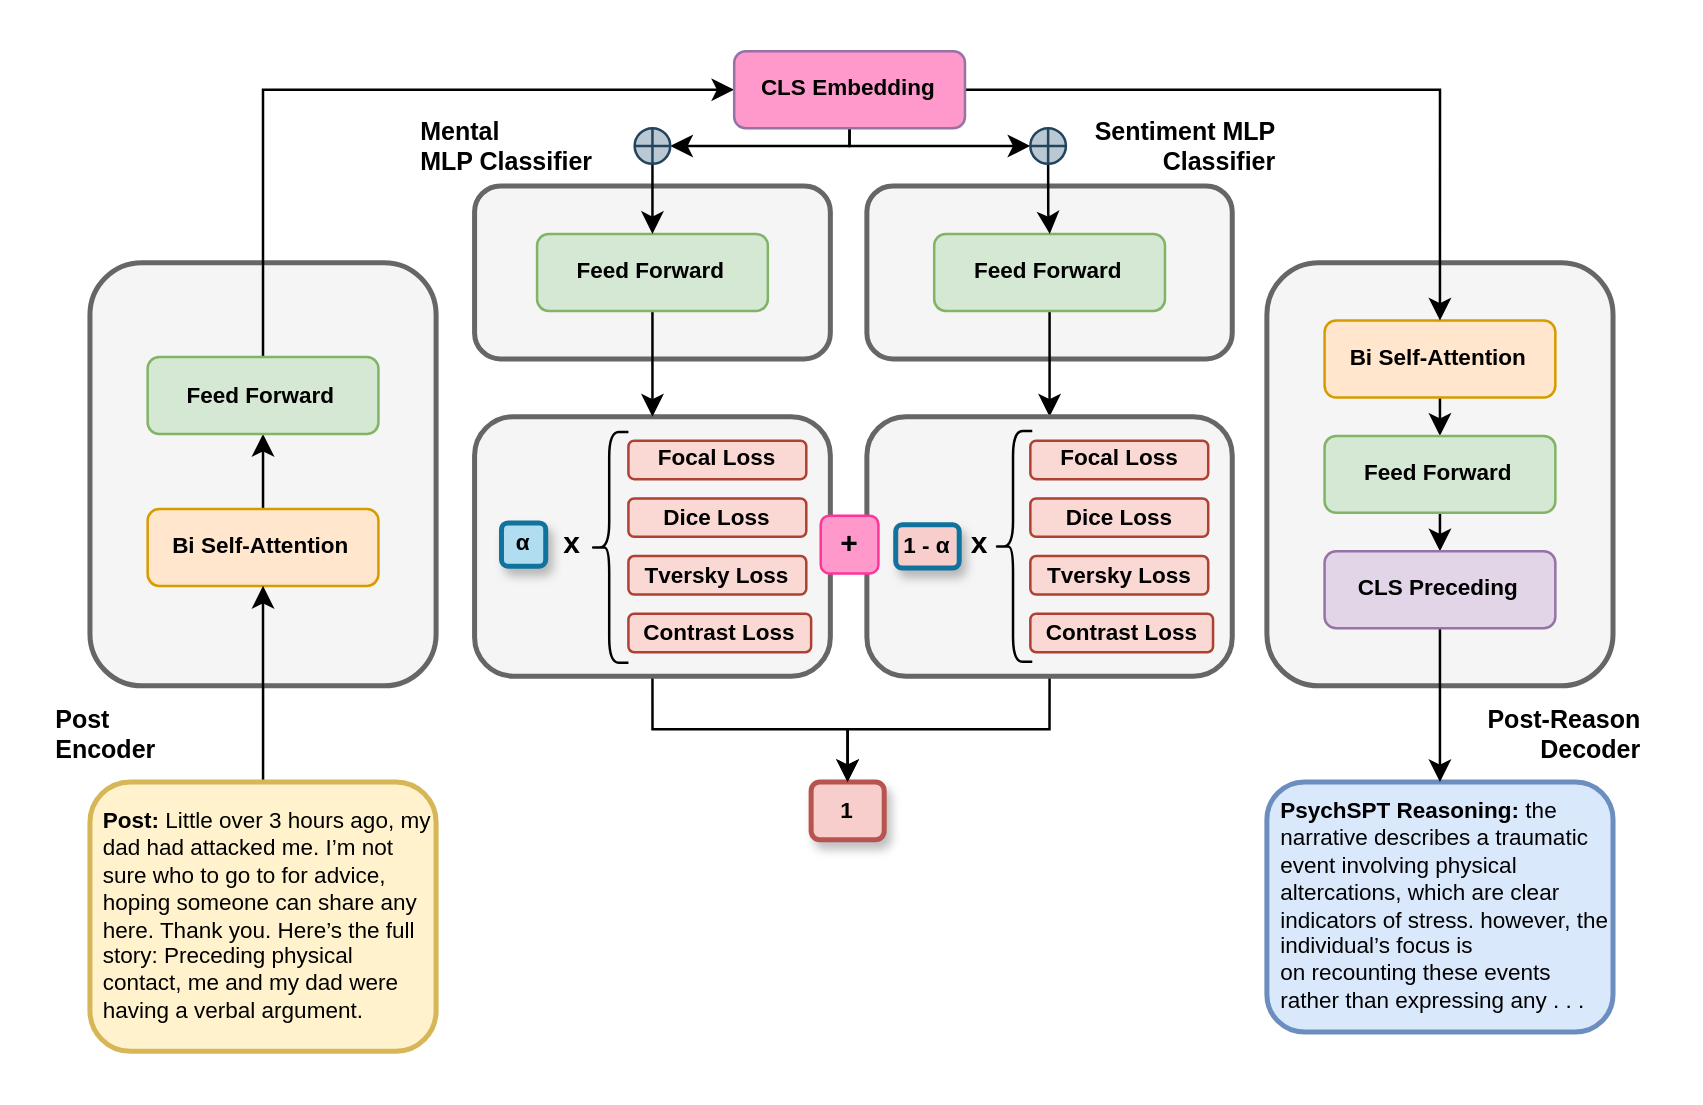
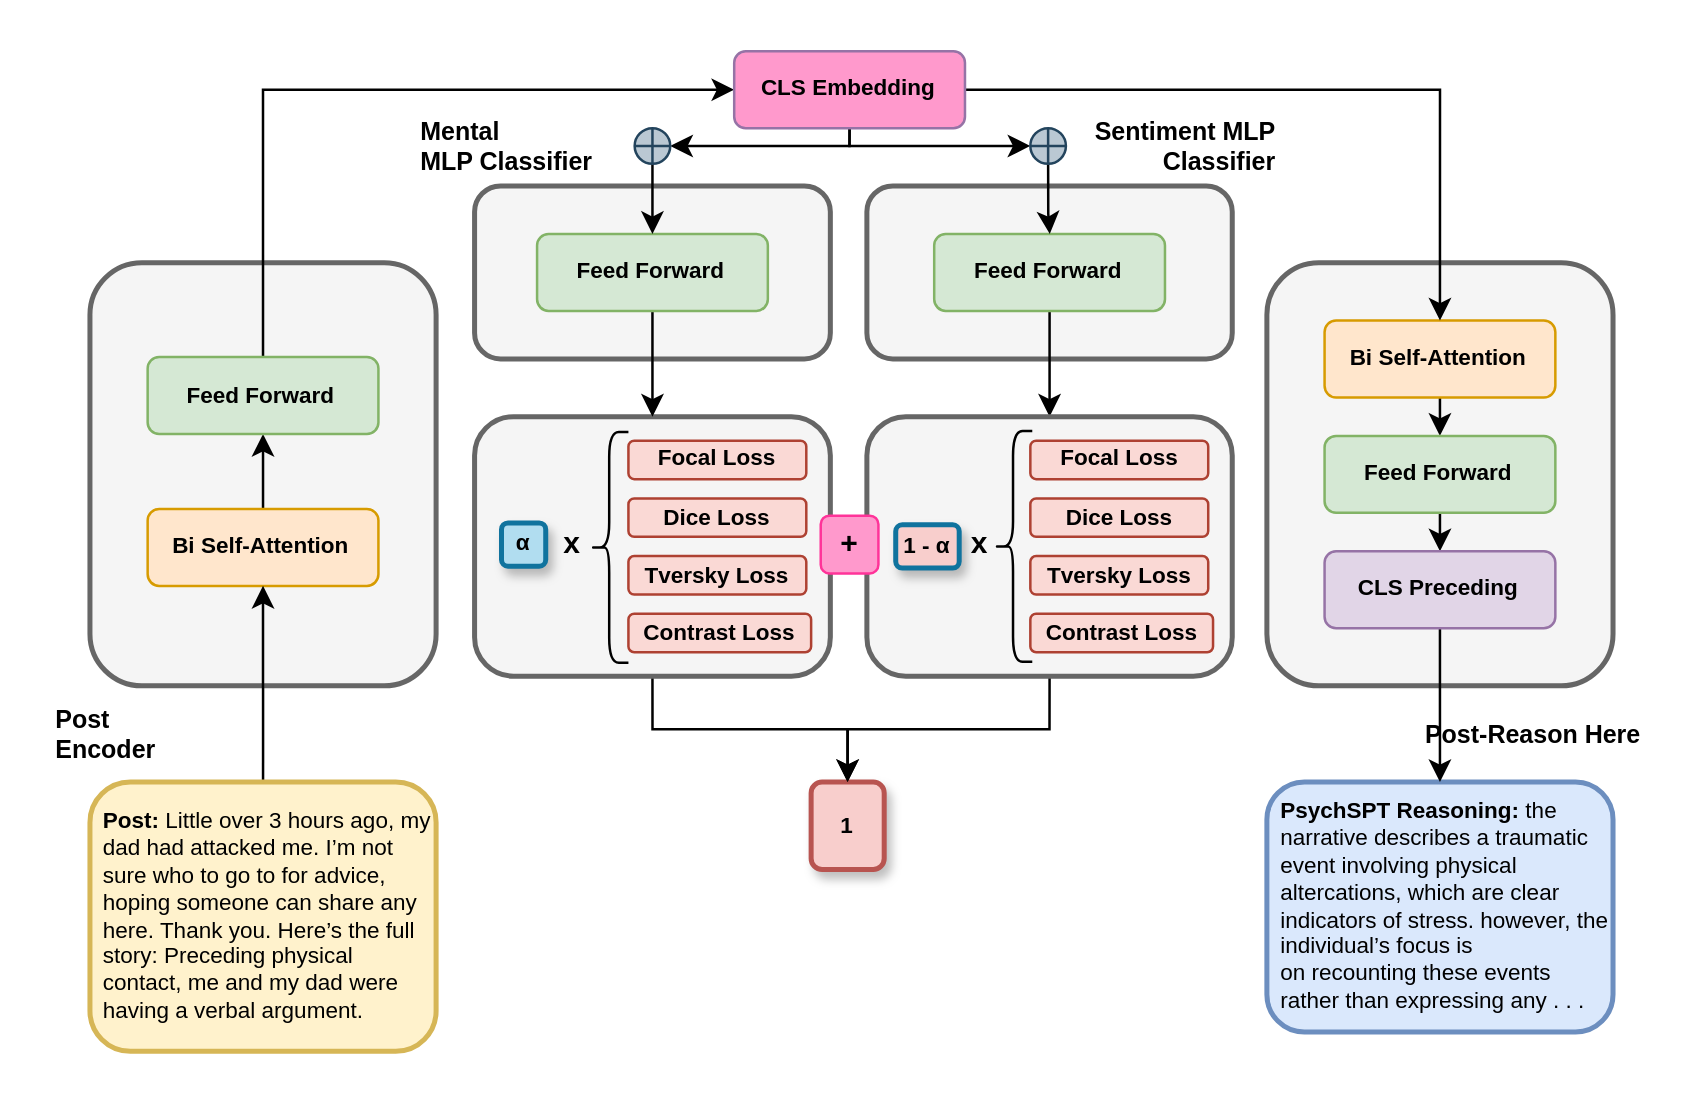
node "Post-Reason Decoder": label "Post-Reason Decoder" -> "Post-Reason Here"
node "1": size 73x58 -> 73x88
